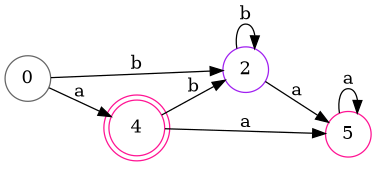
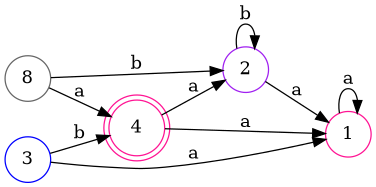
node "0": label "0" -> "8"
edge "4" -> "2": label "b" -> "a"
node "5": label "5" -> "1"
node "3": added
